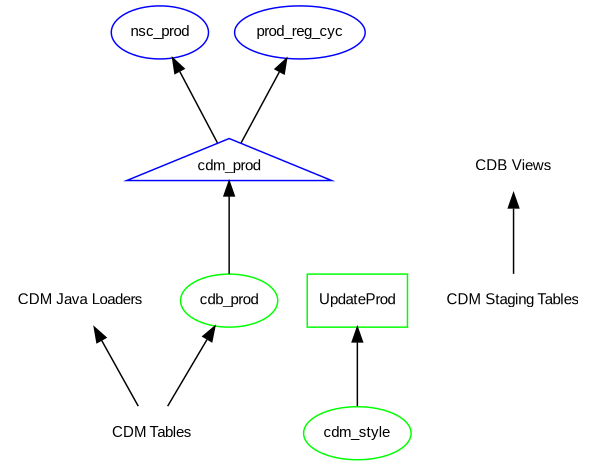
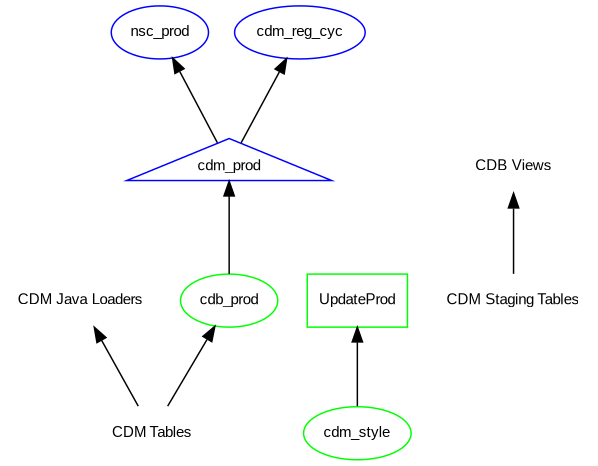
node "prod_reg_cyc": label "prod_reg_cyc" -> "cdm_reg_cyc"
